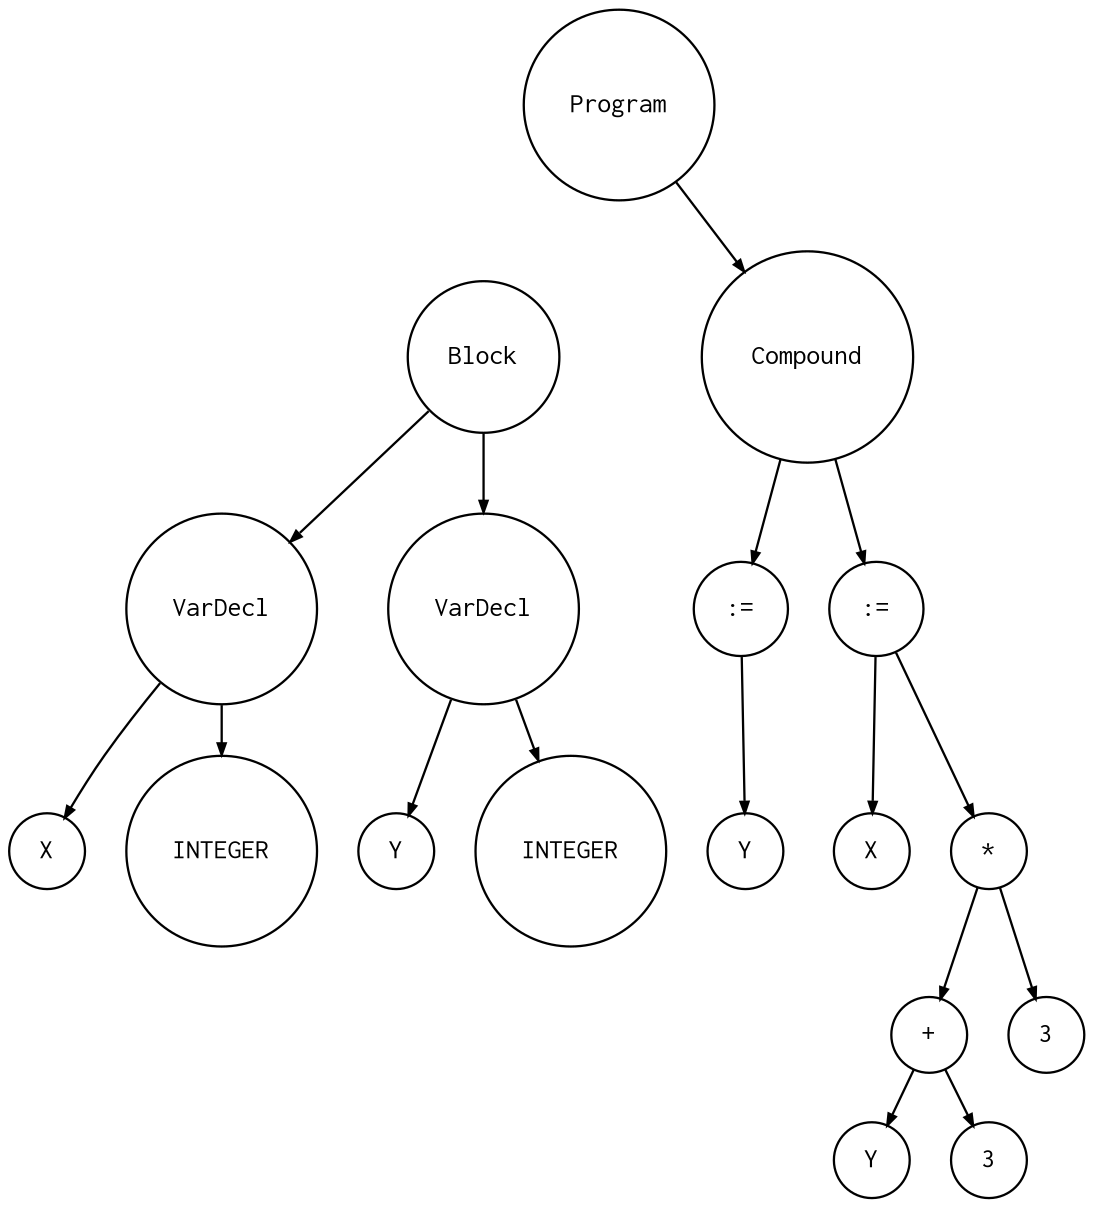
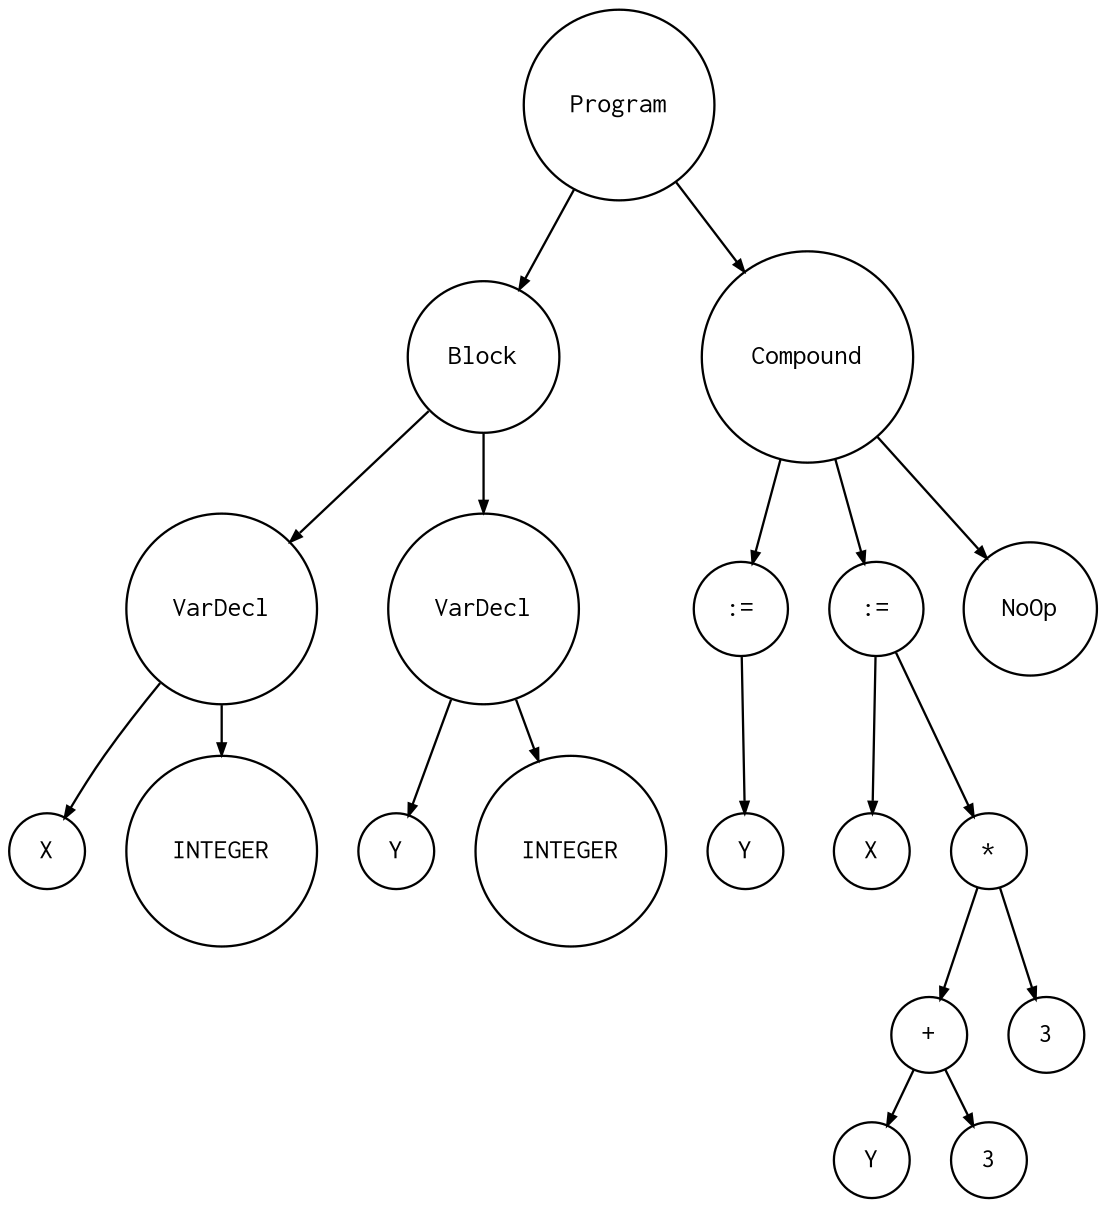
edge "Program" -> "Block": added
node "NoOp": added
